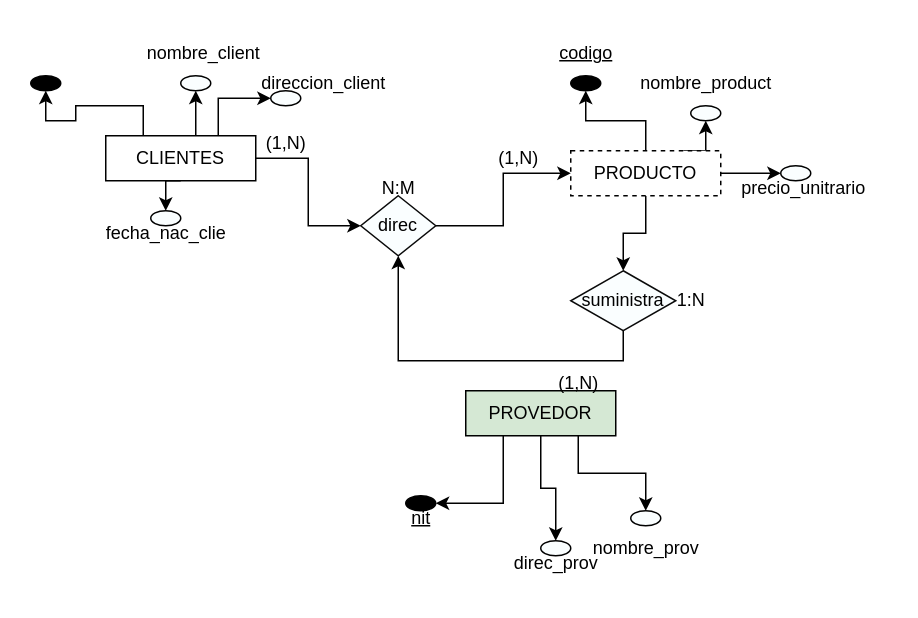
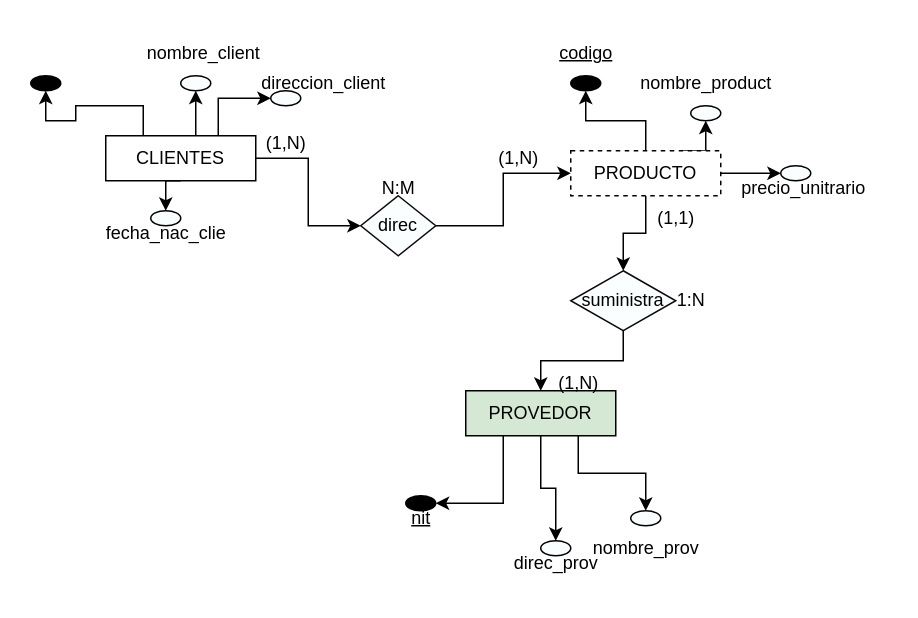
node "(1,1)": added
edge "suministra" -> "direc": now "suministra" -> "PROVEDOR"
